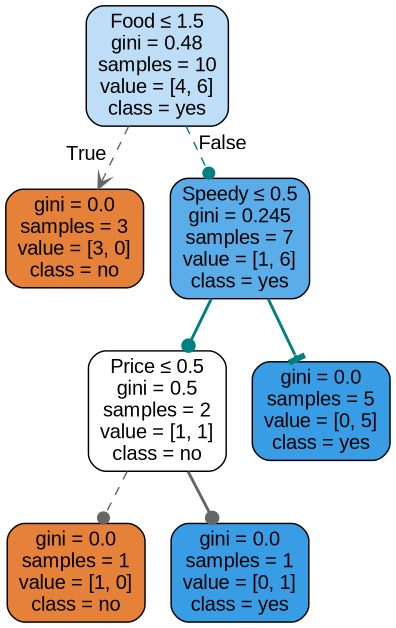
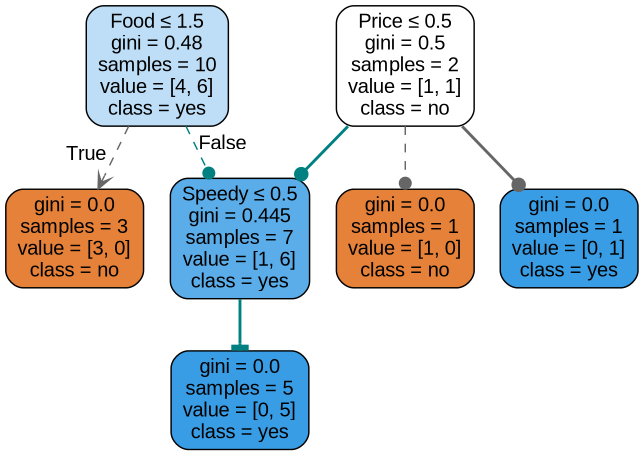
node "Speedy ≤ 0.5": text "gini = 0.245" -> "gini = 0.445"
edge "Speedy ≤ 0.5" -> "Price ≤ 0.5": reversed
